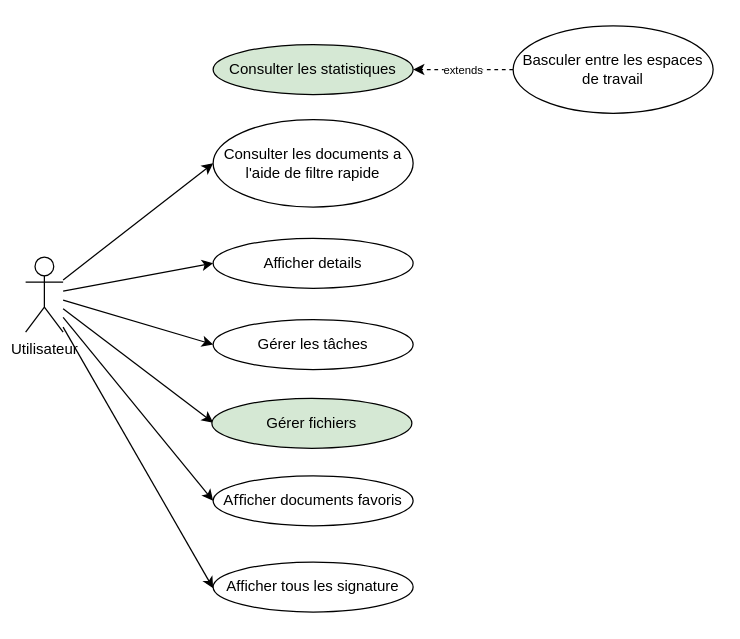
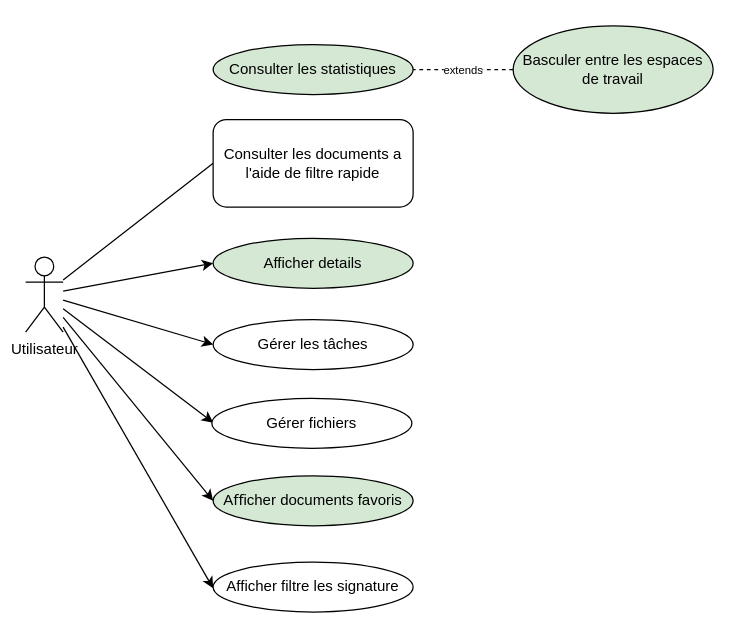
edge "Basculer entre les espaces de travail" -> "Consulter les statistiques": arrowhead classic -> none
node "Basculer entre les espaces de travail": fillcolor #ffffff -> #d5e8d4
node "Consulter les documents a l'aide de filtre rapide": shape ellipse -> rounded rectangle
edge "Utilisateur" -> "Consulter les documents a l'aide de filtre rapide": arrowhead classic -> none
node "Afficher details": fillcolor #ffffff -> #d5e8d4
node "Gérer fichiers": fillcolor #d5e8d4 -> #ffffff
node "Aﬀicher documents favoris": fillcolor #ffffff -> #d5e8d4
node "Afficher tous les signature": label "Afficher tous les signature" -> "Afficher filtre les signature"
